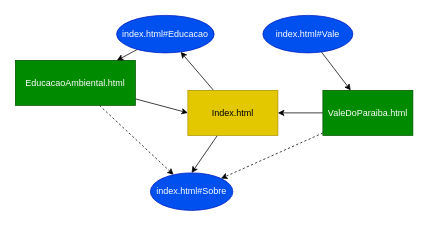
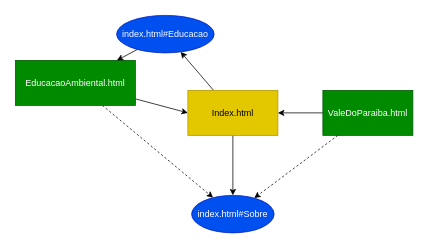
node "index.html#Vale": removed
edge "index.html#Vale" -> "ValeDoParaiba.html": removed
node "index.html#Sobre": moved (192, 192) -> (233, 214)
